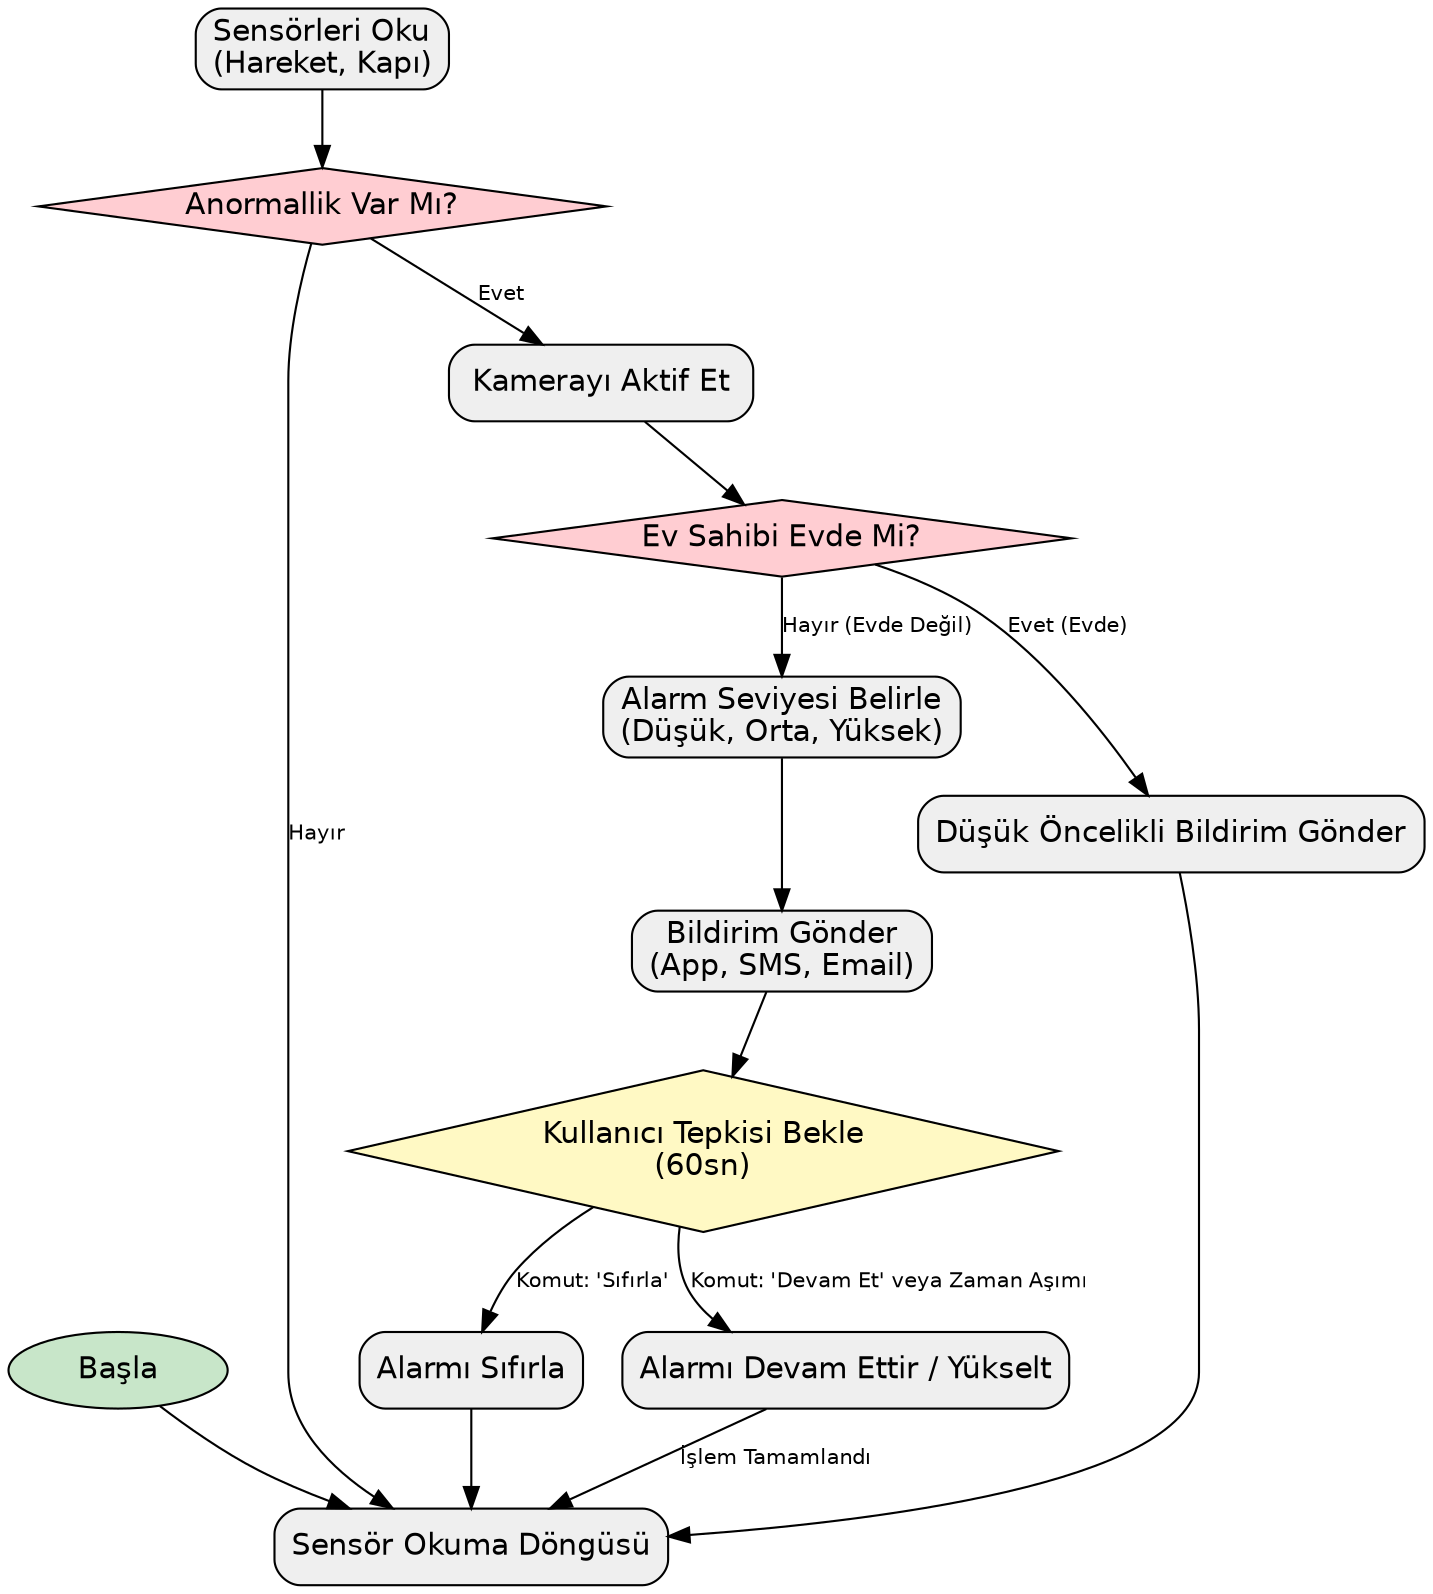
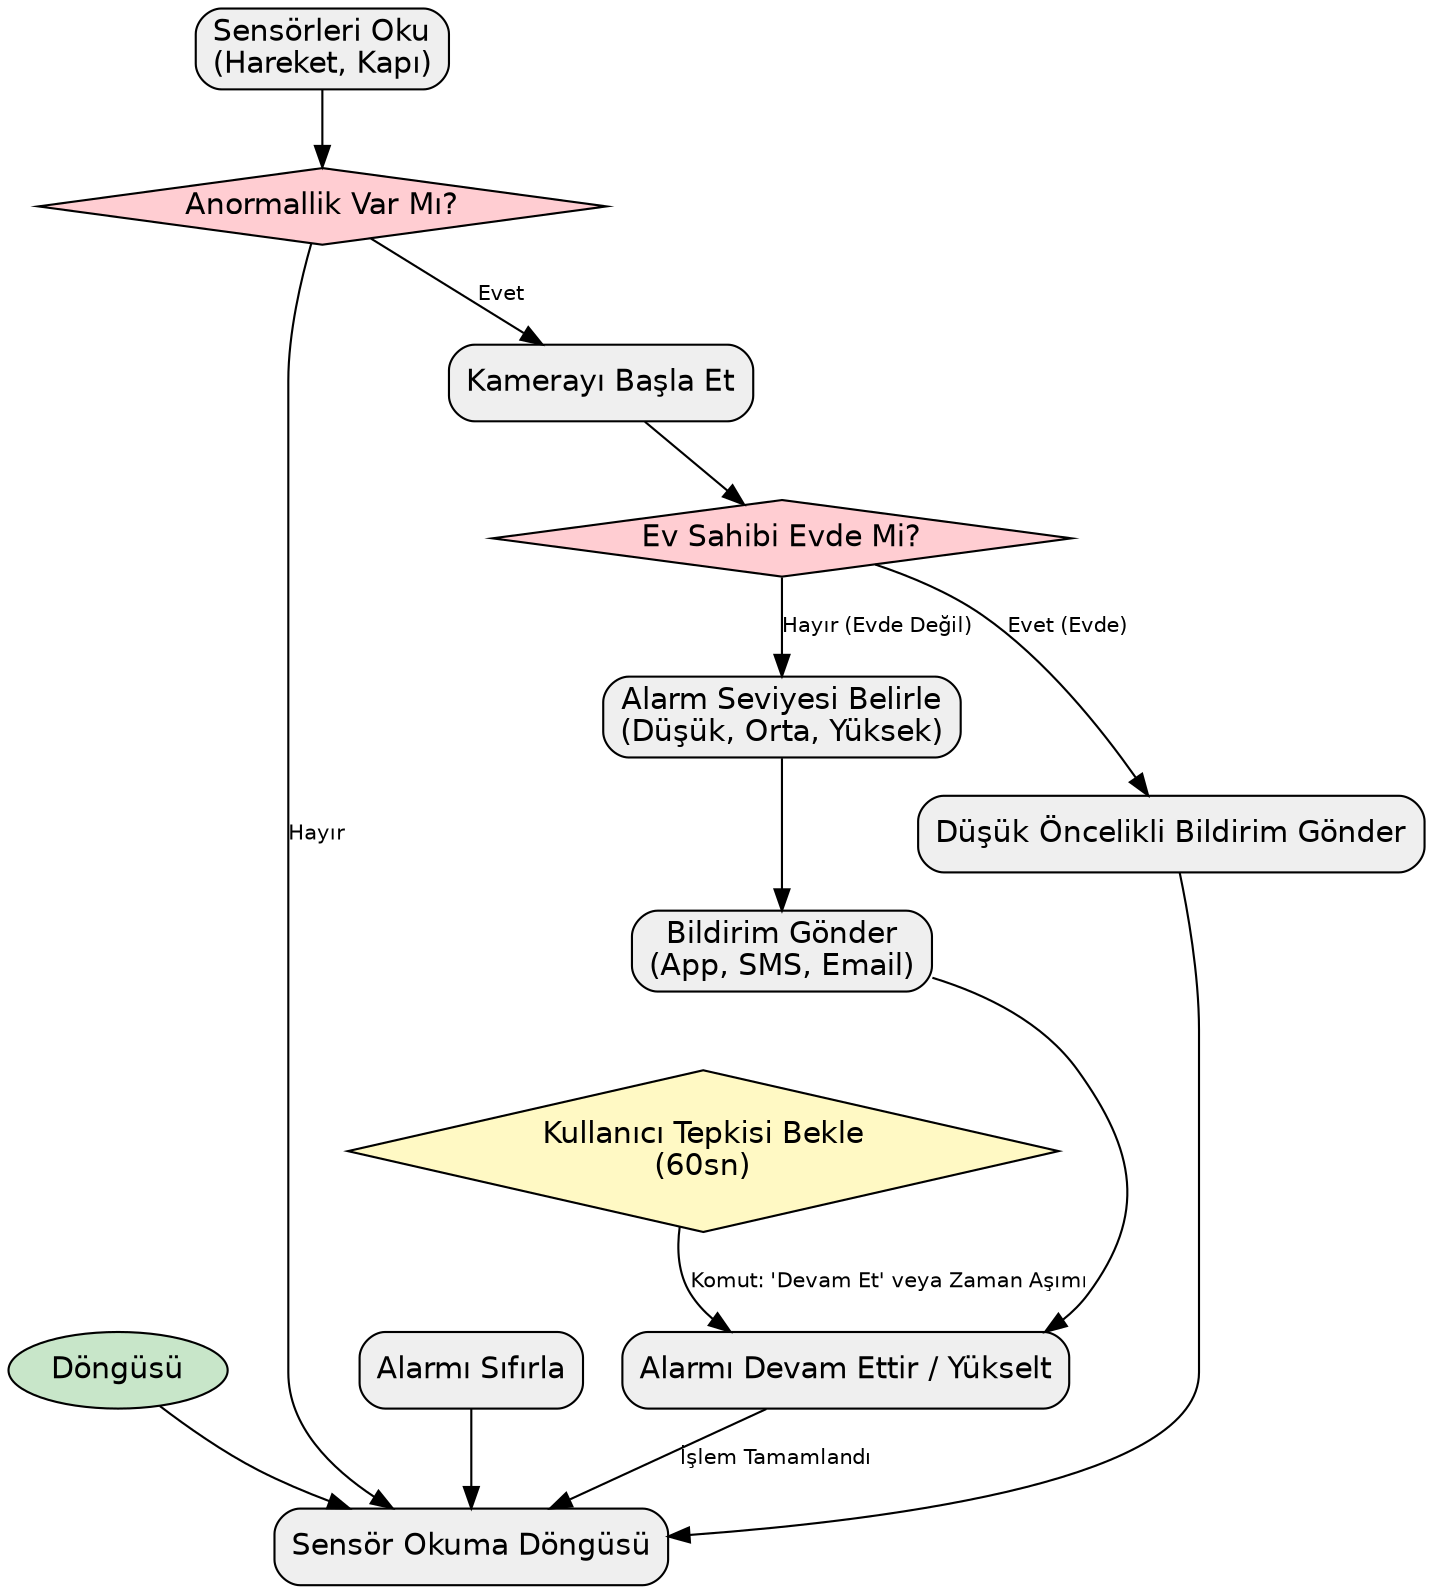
node "Kamerayı Aktif Et": label "Kamerayı Aktif Et" -> "Kamerayı Başla Et"
edge "Bildirim Gönder (App, SMS, Email)" -> "Kullanıcı Tepkisi Bekle (60sn)": now "Bildirim Gönder (App, SMS, Email)" -> "Alarmı Devam Ettir / Yükselt"
edge "Kullanıcı Tepkisi Bekle (60sn)" -> "Alarmı Sıfırla": removed, label "Komut: 'Sıfırla'"
node "Başla": label "Başla" -> "Döngüsü"
